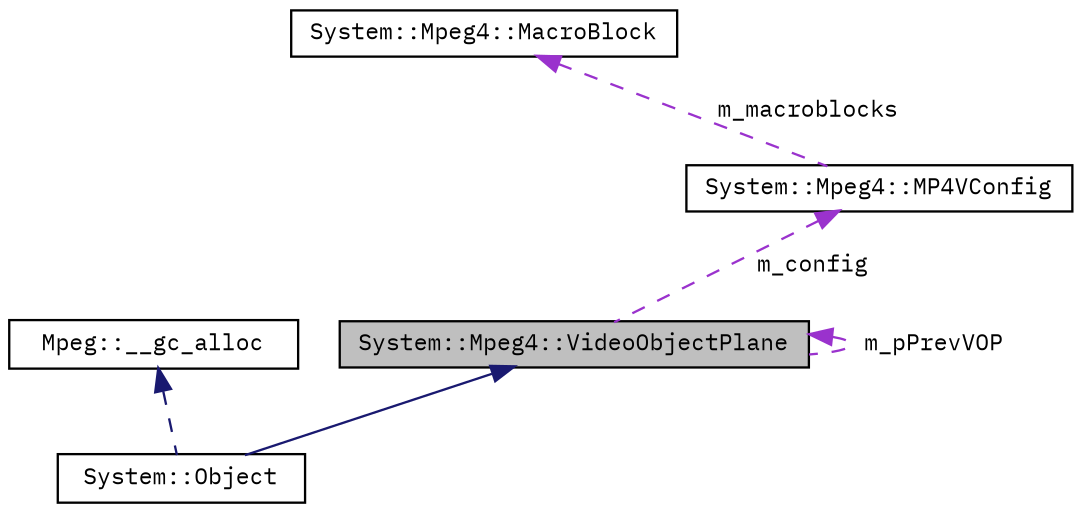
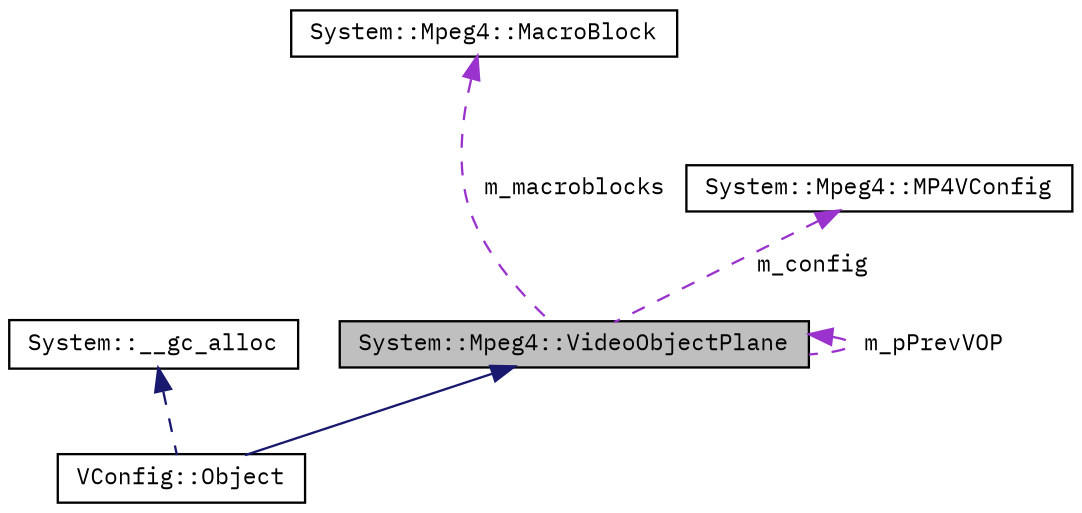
edge "System::Mpeg4::MP4VConfig" -> "System::Mpeg4::MacroBlock": now "System::Mpeg4::VideoObjectPlane" -> "System::Mpeg4::MacroBlock"
node "Mpeg::__gc_alloc": label "Mpeg::__gc_alloc" -> "System::__gc_alloc"
node "System::Object": label "System::Object" -> "VConfig::Object"
